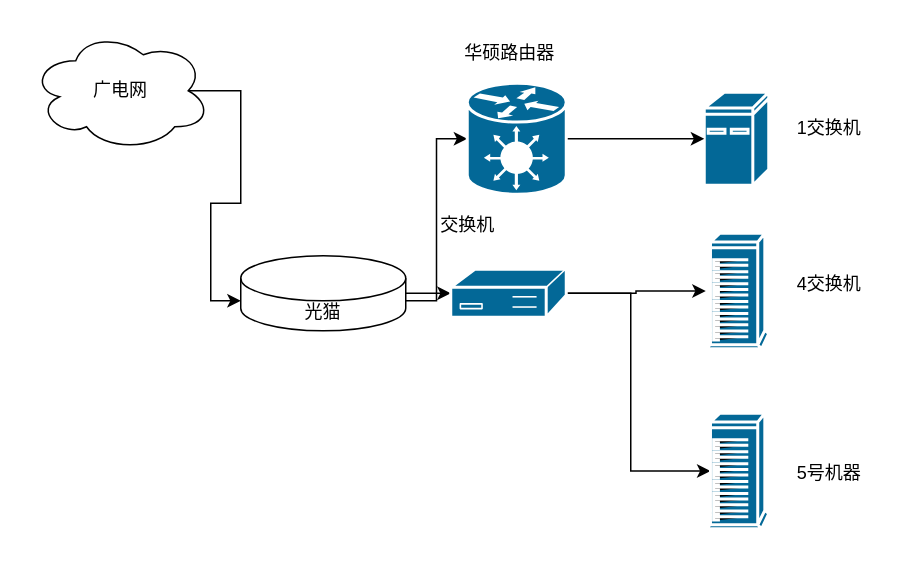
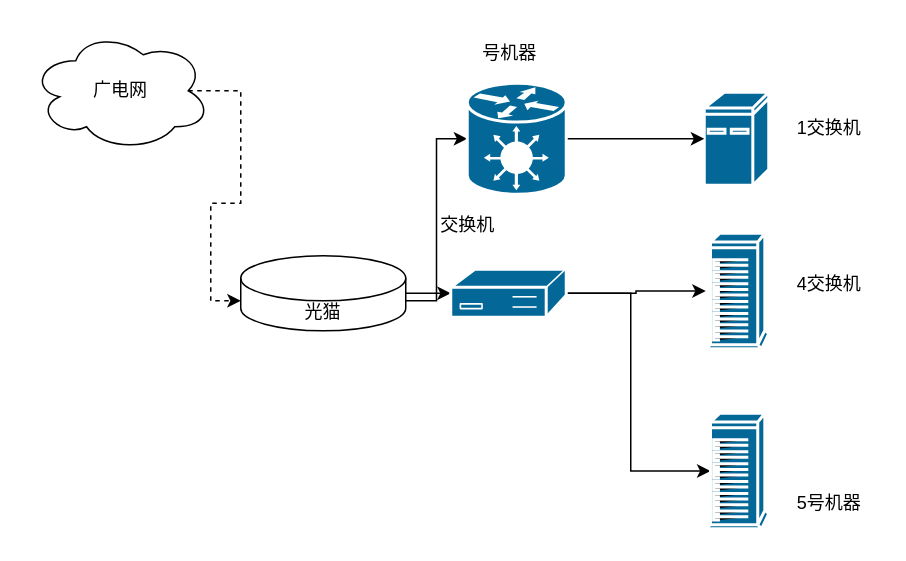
node "华硕路由器": label "华硕路由器" -> "号机器"
edge "广电网" -> "光猫": style solid -> dashed
node "5号机器": moved (829, 473) -> (829, 503)
